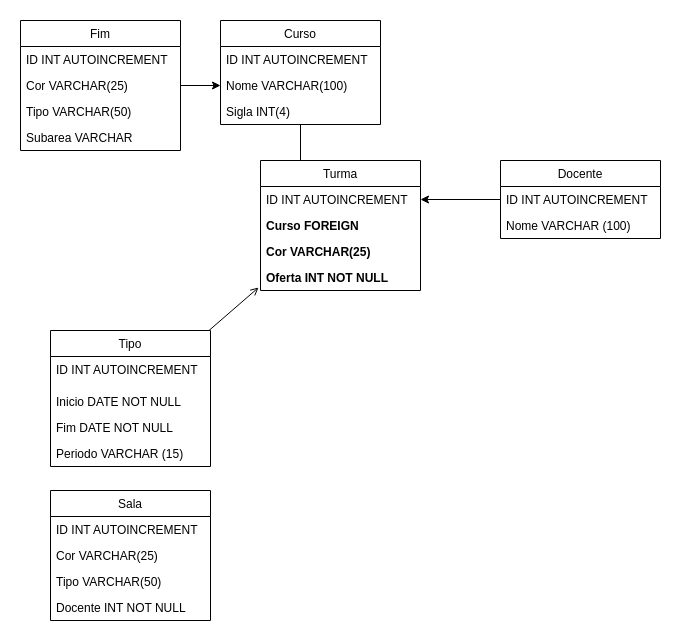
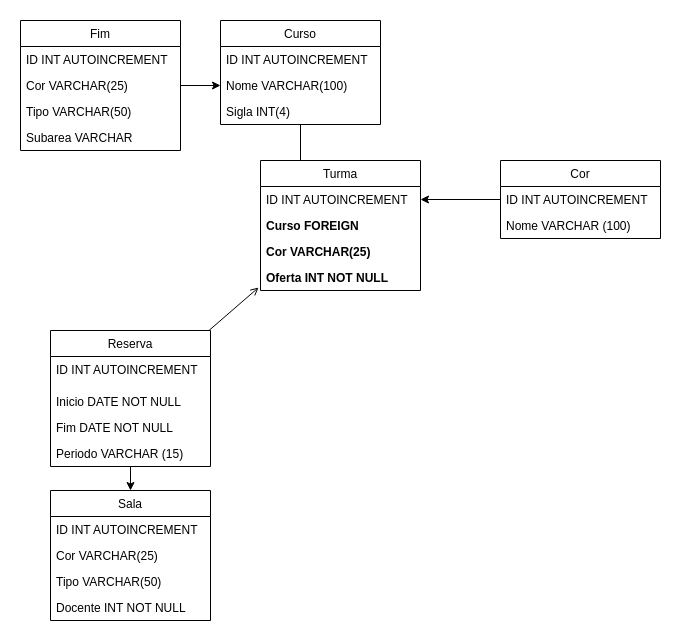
node "Docente": label "Docente" -> "Cor"
node "Tipo": label "Tipo" -> "Reserva"
edge "Periodo VARCHAR (15)" -> "Sala": added
